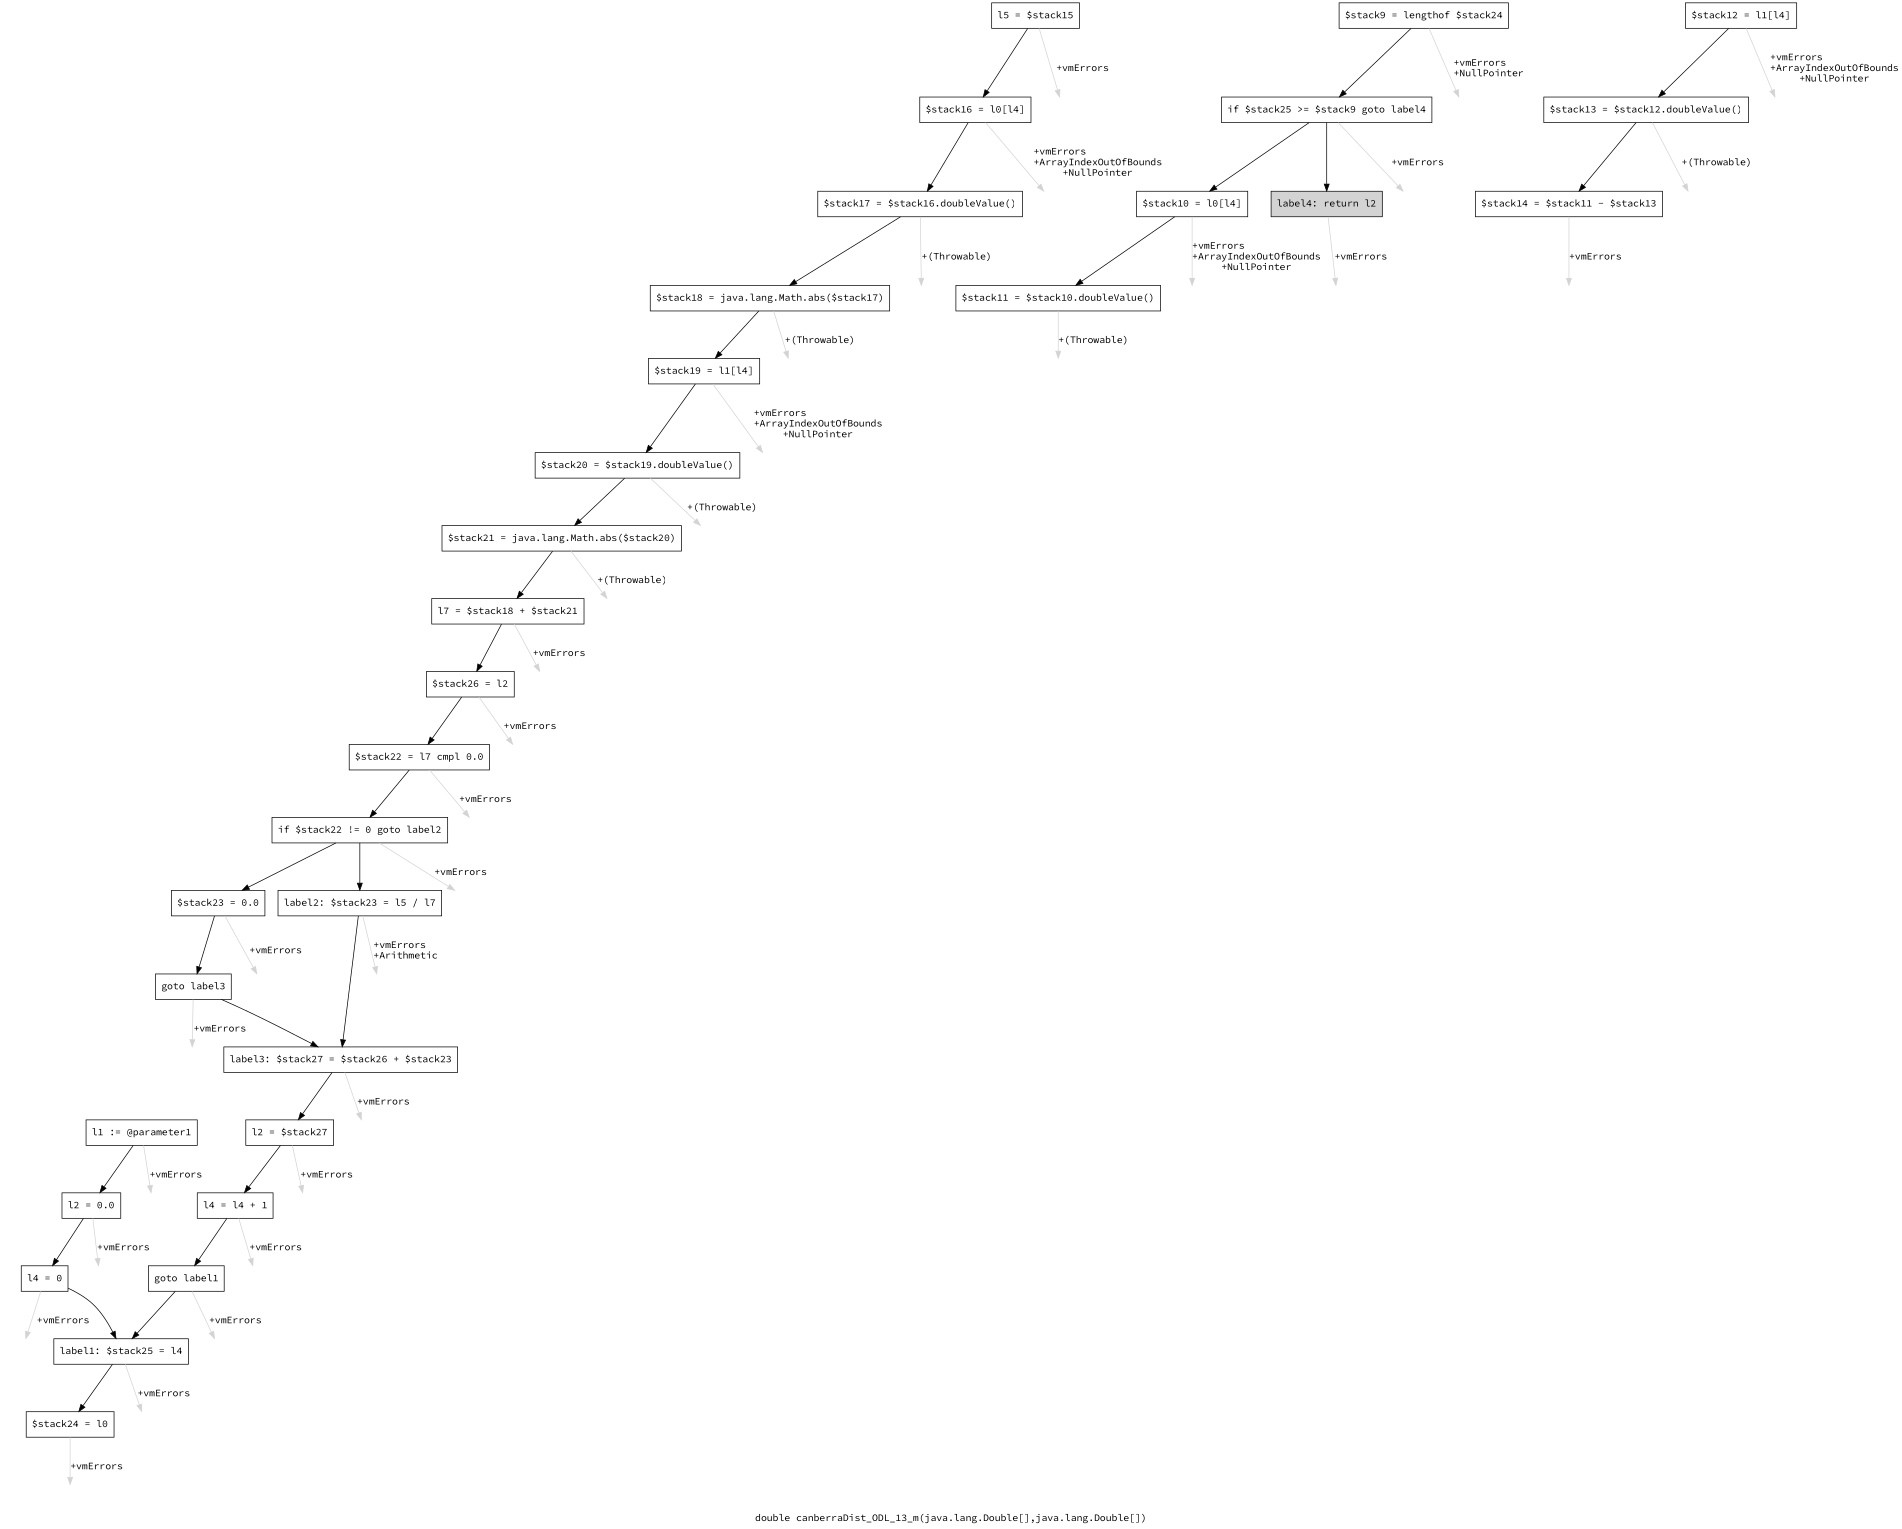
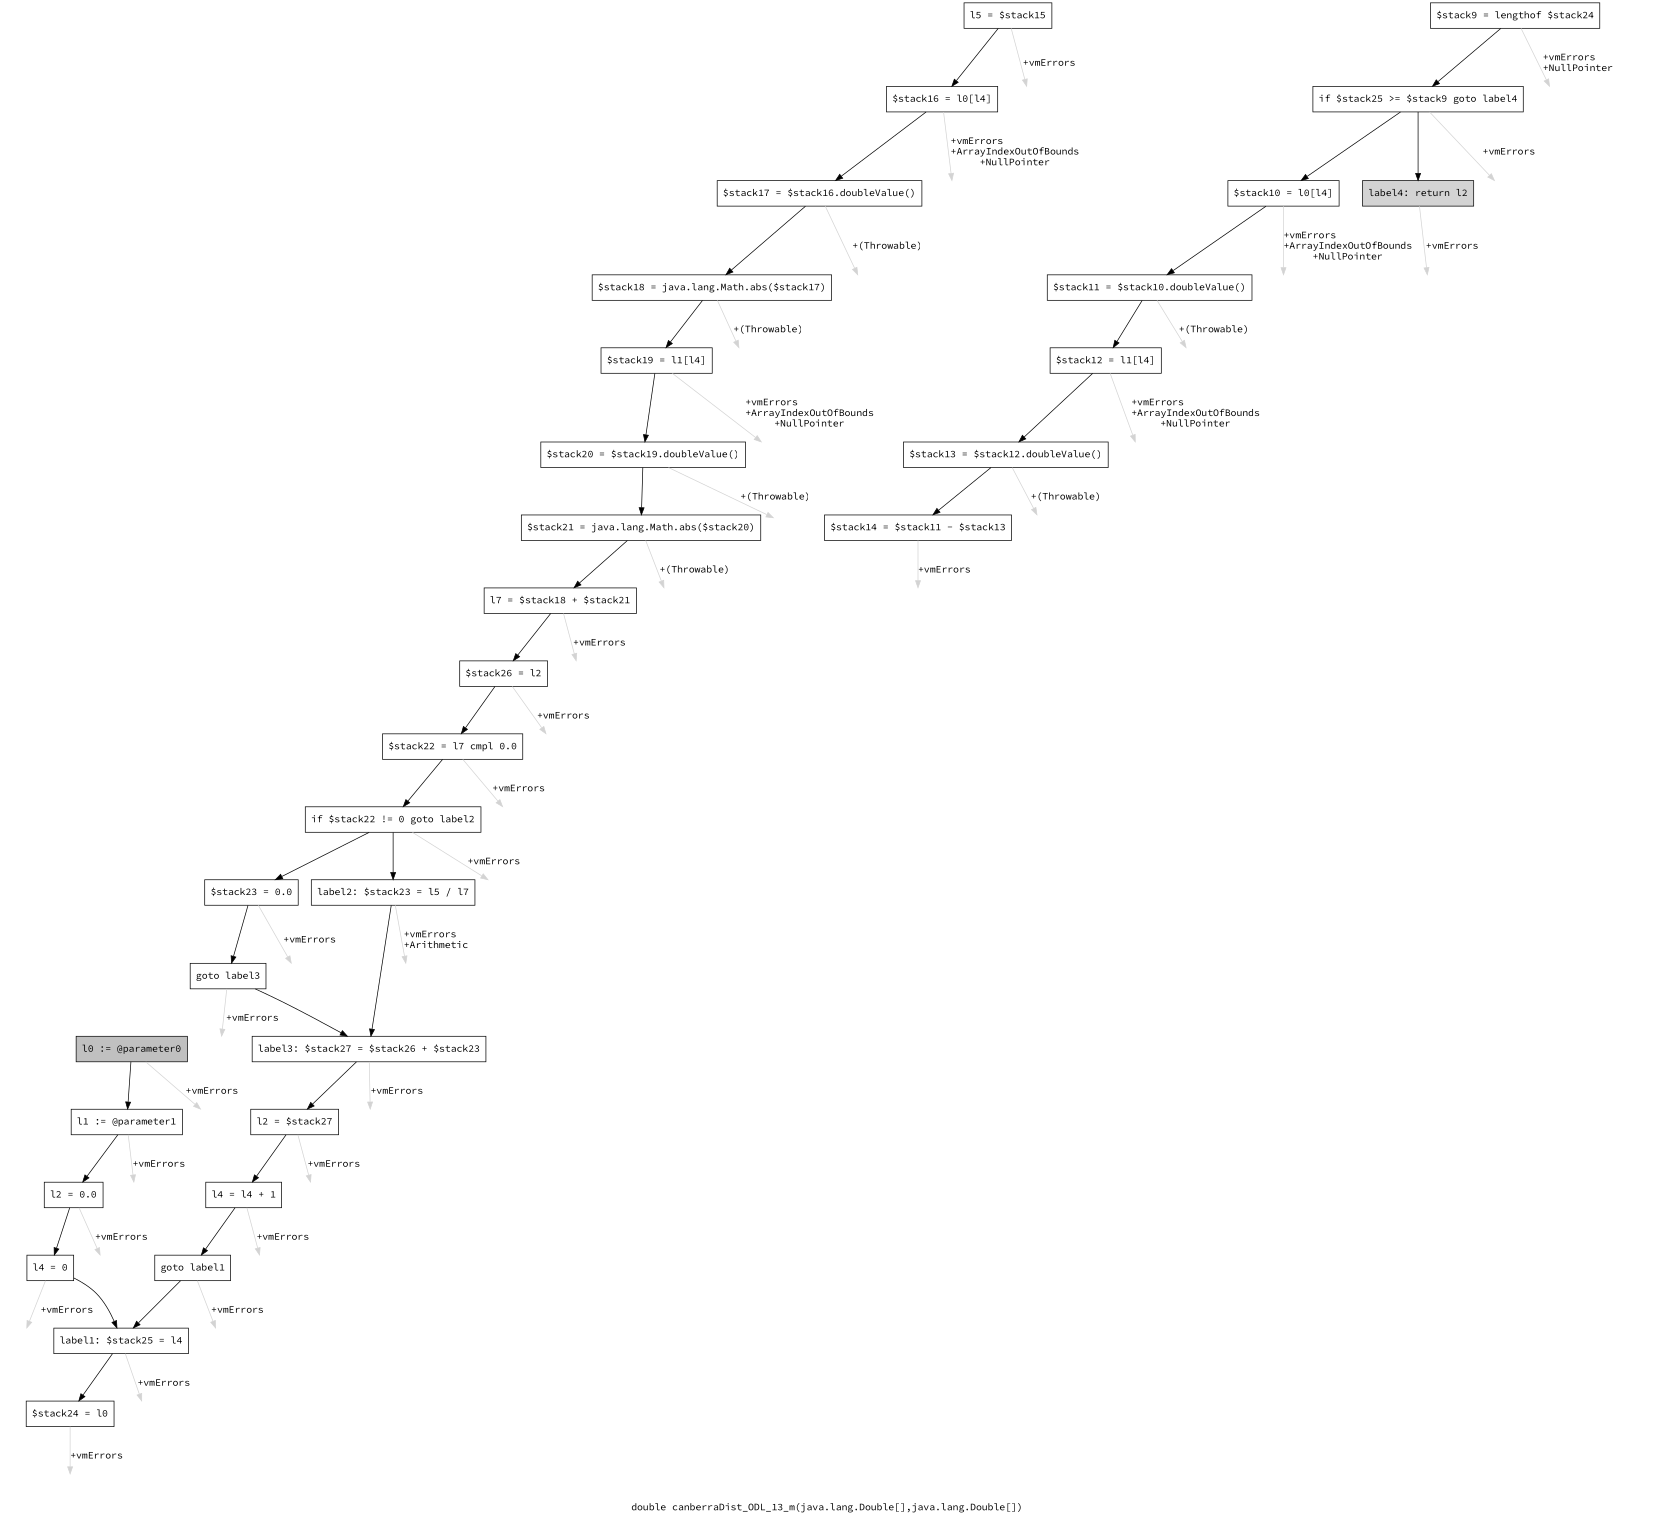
edge "$stack11 = $stack10.doubleValue()" -> "$stack12 = l1[l4]": added
node "l0 := @parameter0": added
